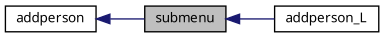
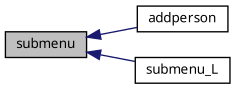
edge "submenu" -> "addperson": reversed
node "addperson_L": label "addperson_L" -> "submenu_L"
